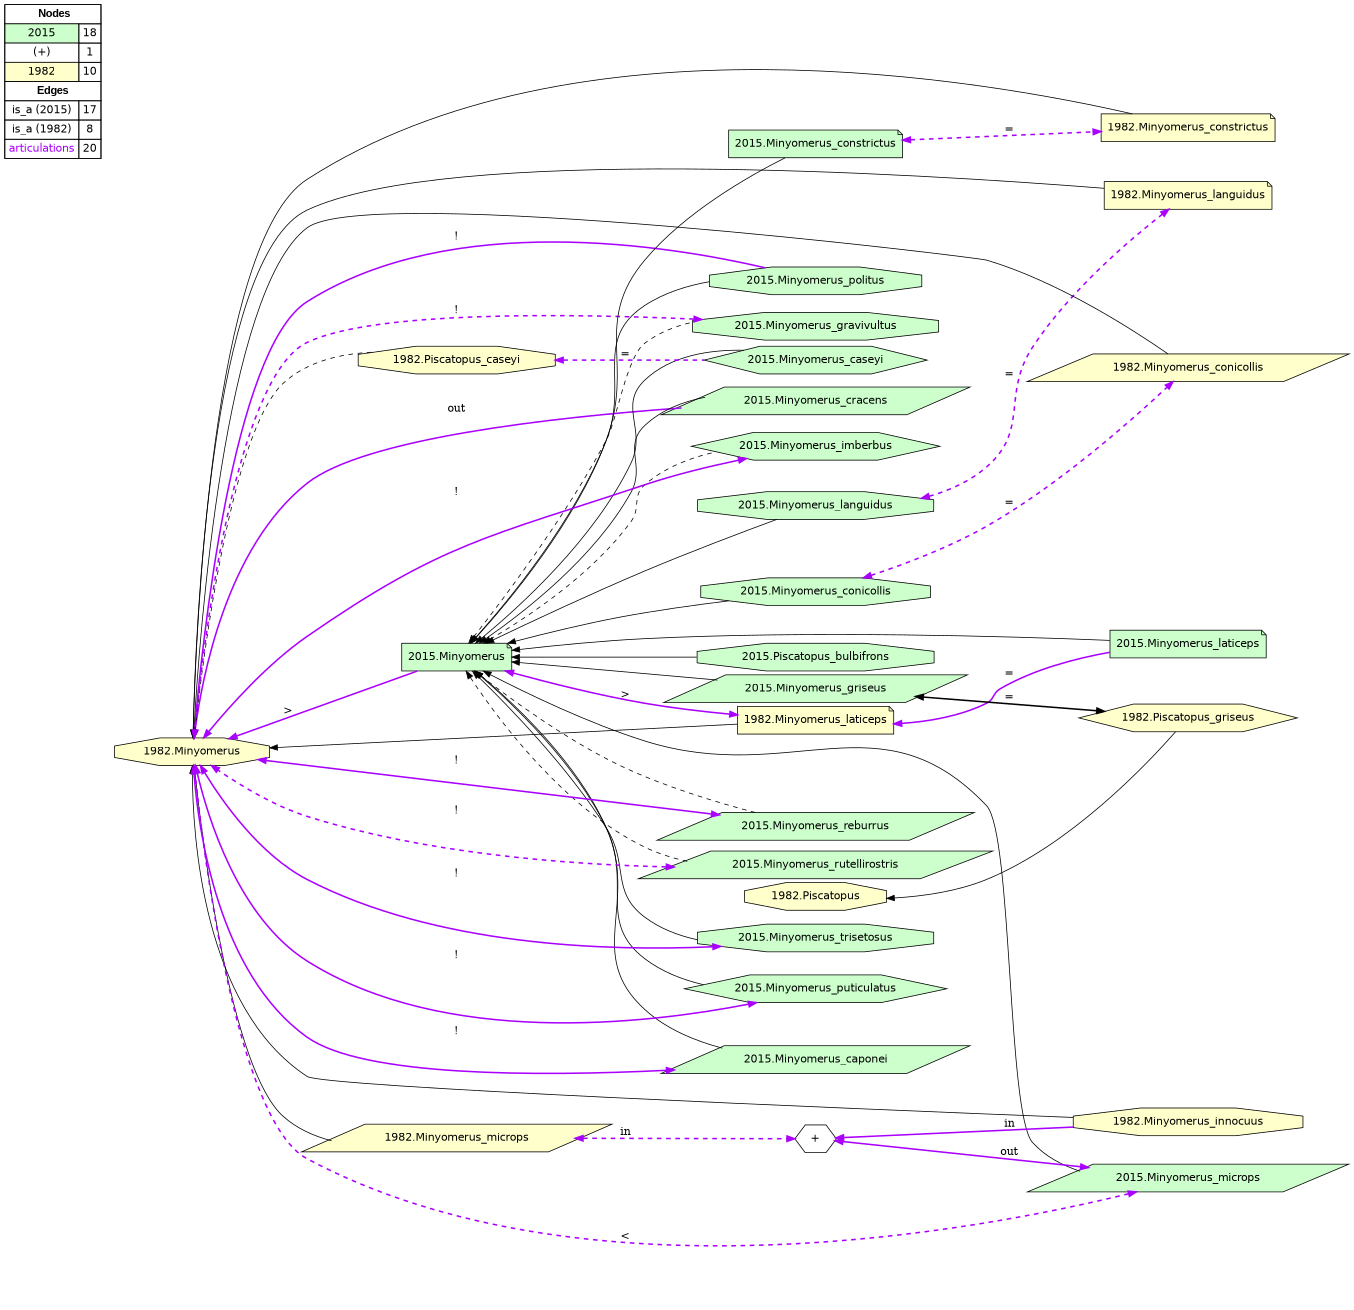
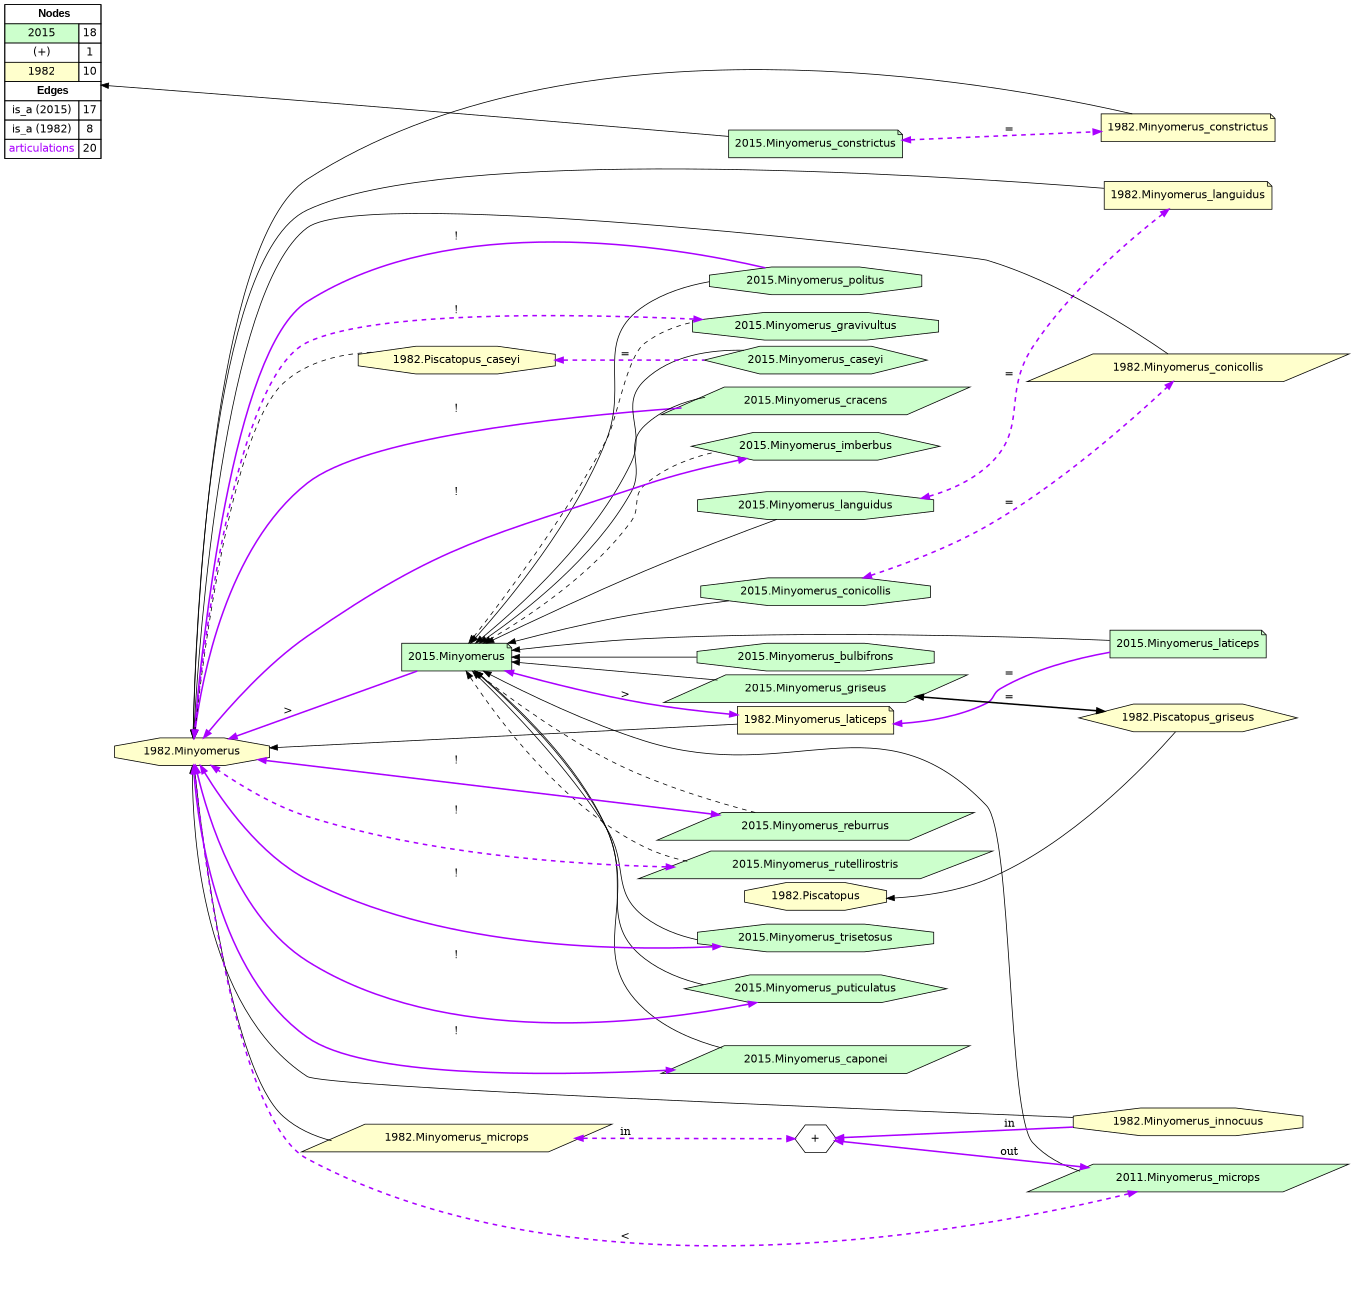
edge "2015.Minyomerus_constrictus" -> "2015.Minyomerus": now "2015.Minyomerus_constrictus" -> "Nodes"
edge "2015.Minyomerus_cracens" -> "1982.Minyomerus": label "out" -> "!"
node "2015.Piscatopus_bulbifrons": label "2015.Piscatopus_bulbifrons" -> "2015.Minyomerus_bulbifrons"
node "2015.Minyomerus_microps": label "2015.Minyomerus_microps" -> "2011.Minyomerus_microps"
